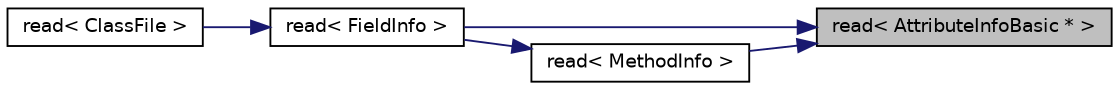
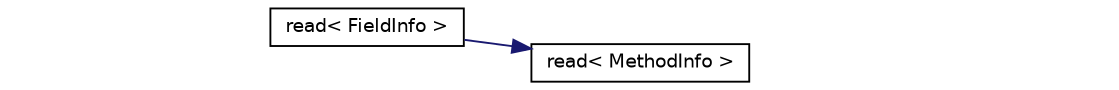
node "read< ClassFile >": removed
node "read< AttributeInfoBasic * >": removed
